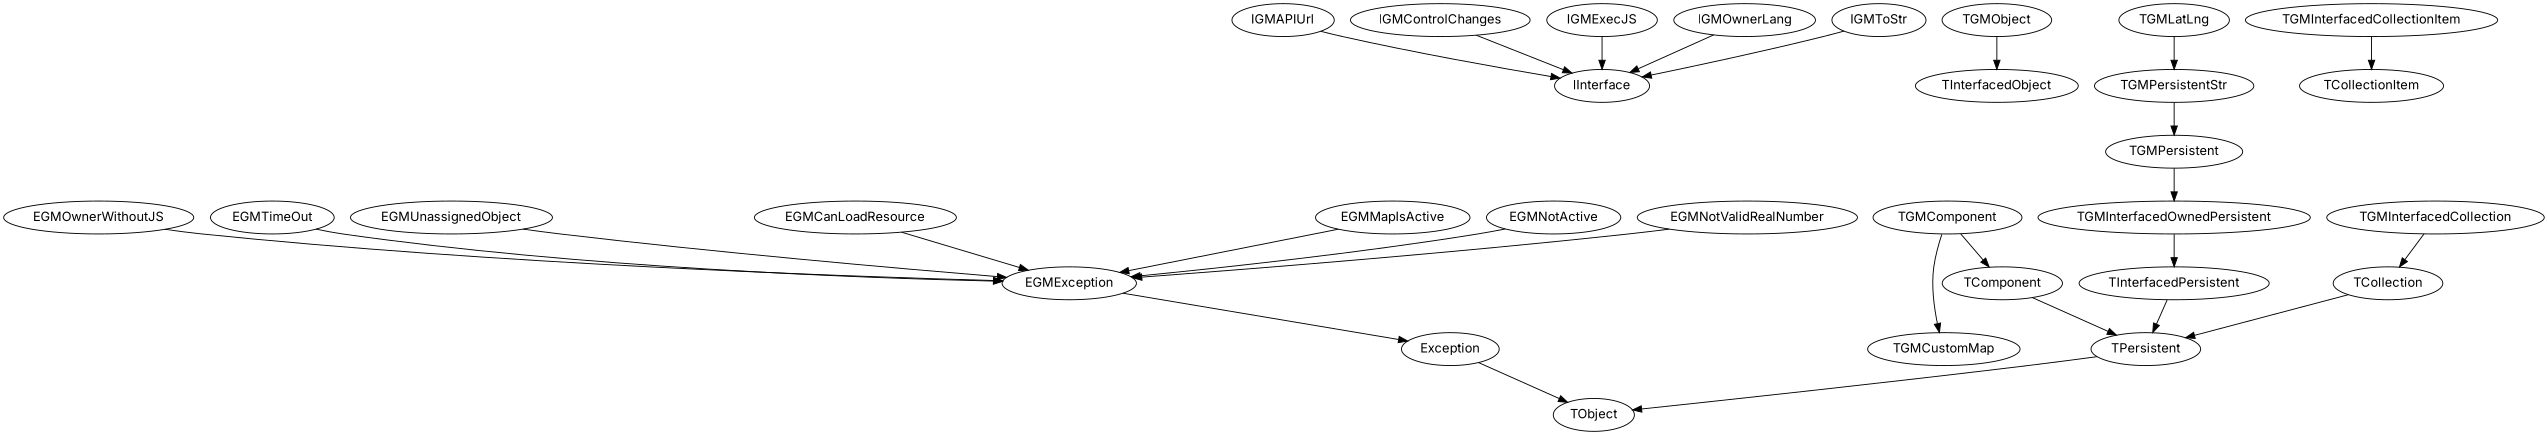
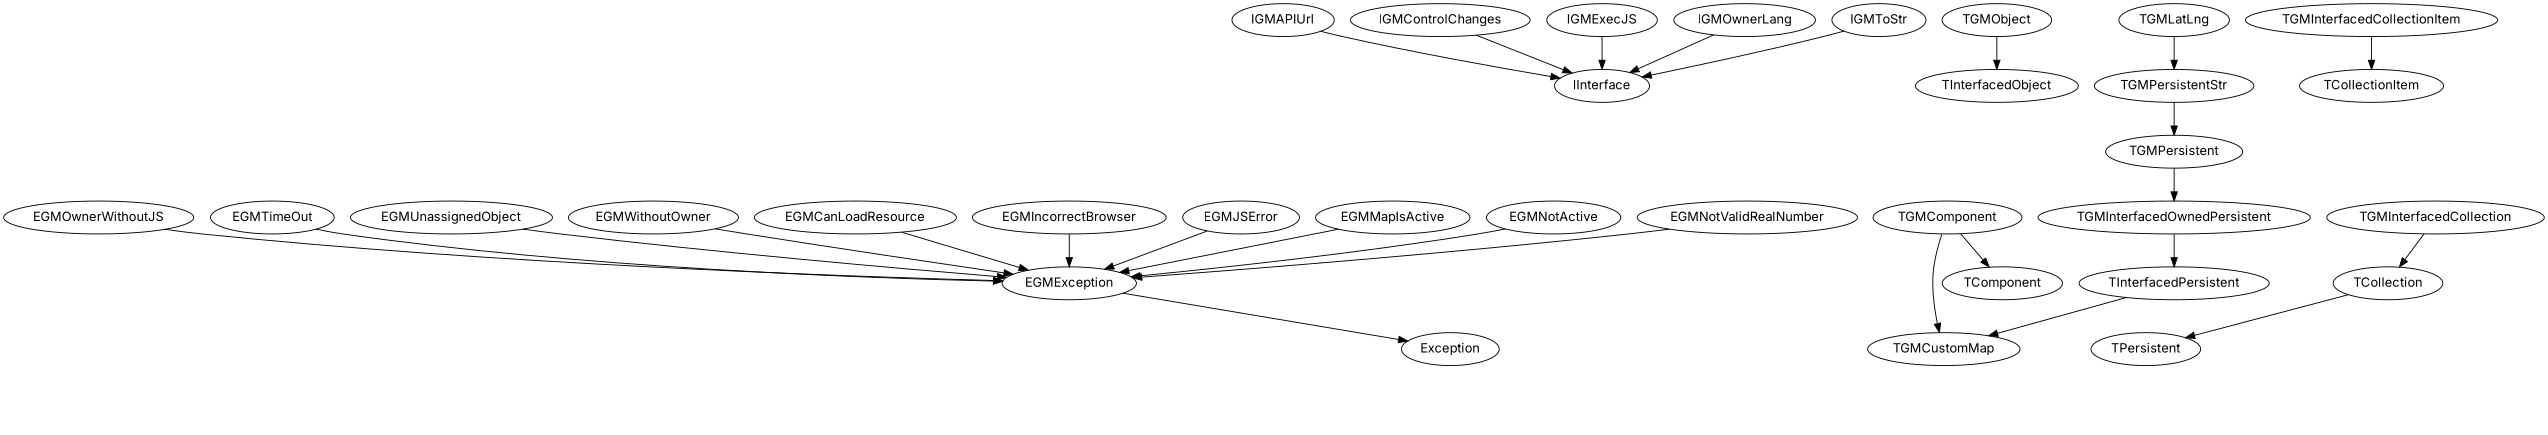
node "EGMWithoutOwner": added
node "EGMIncorrectBrowser": added
node "EGMJSError": added
edge "TInterfacedPersistent" -> "TPersistent": now "TInterfacedPersistent" -> "TGMCustomMap"
edge "TComponent" -> "TPersistent": removed
node "TObject": removed
